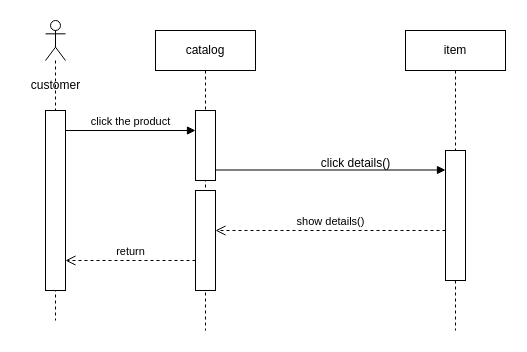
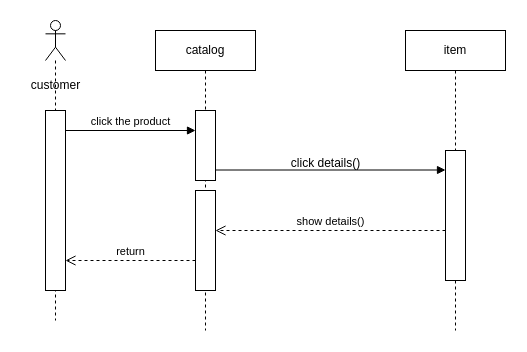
node "click details()": moved (356, 164) -> (326, 164)
